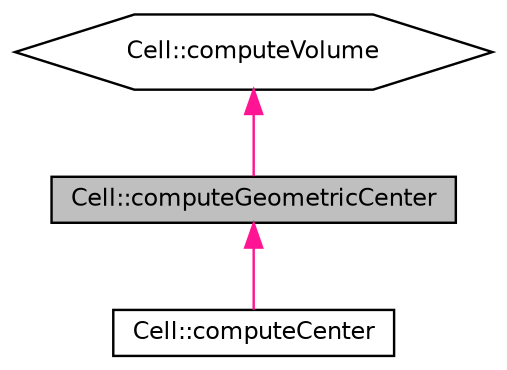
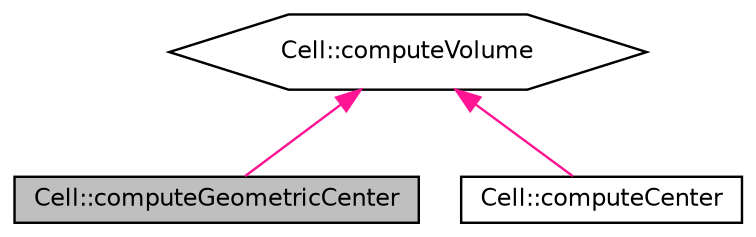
edge "Cell::computeCenter" -> "Cell::computeGeometricCenter": now "Cell::computeCenter" -> "Cell::computeVolume"
